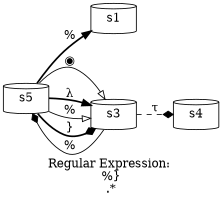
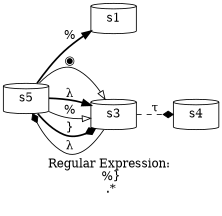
edge "s3" -> "s5": label "%" -> "λ"
